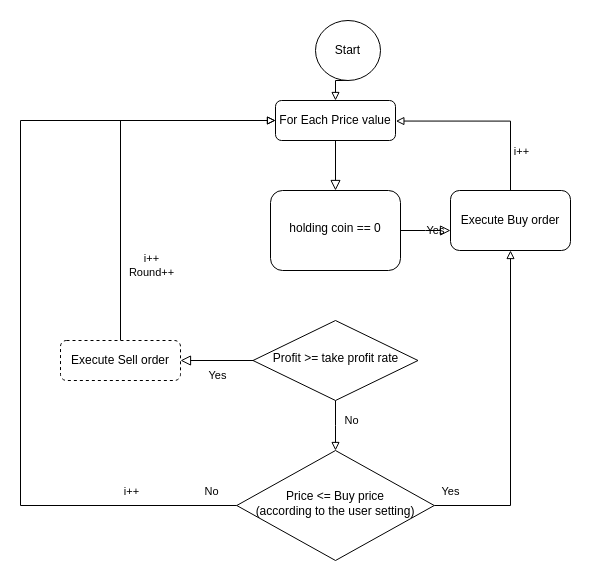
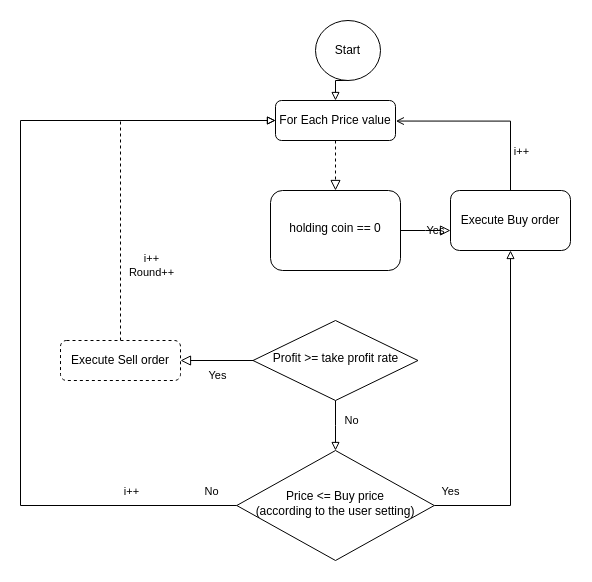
edge "Execute Buy order" -> "For Each Price value": arrowhead block -> open
edge "For Each Price value" -> "holding coin == 0": style solid -> dashed
edge "Execute Sell order" -> "For Each Price value": style solid -> dashed
